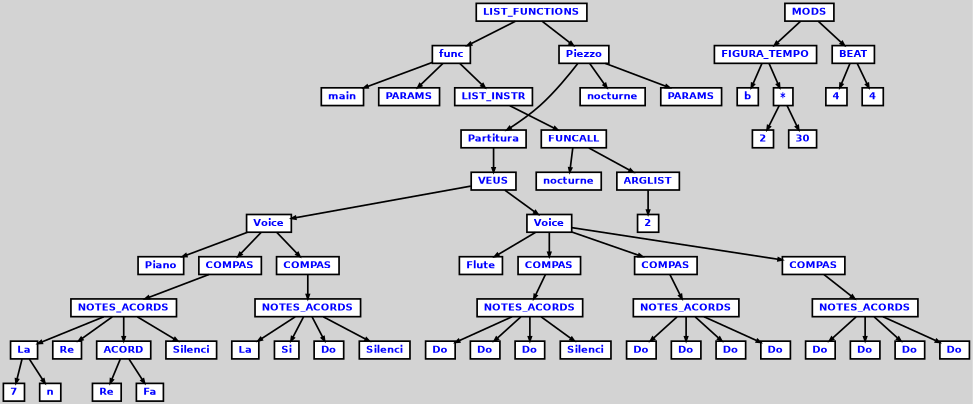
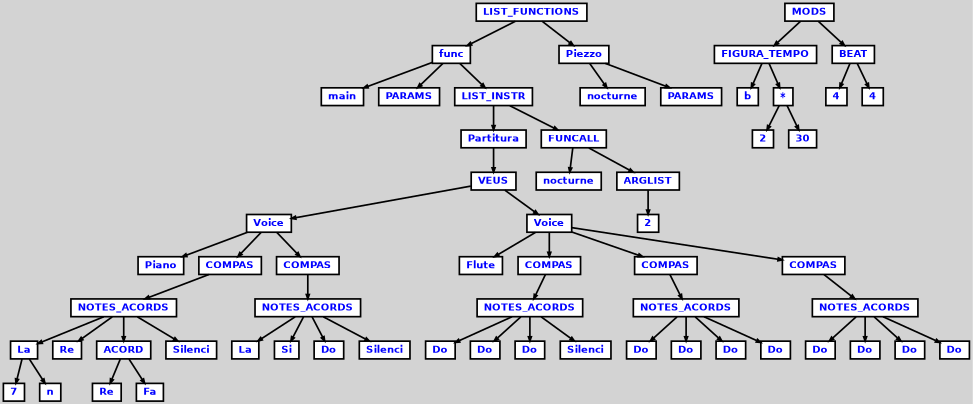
edge "Piezzo" -> "Partitura": now "LIST_INSTR" -> "Partitura"
